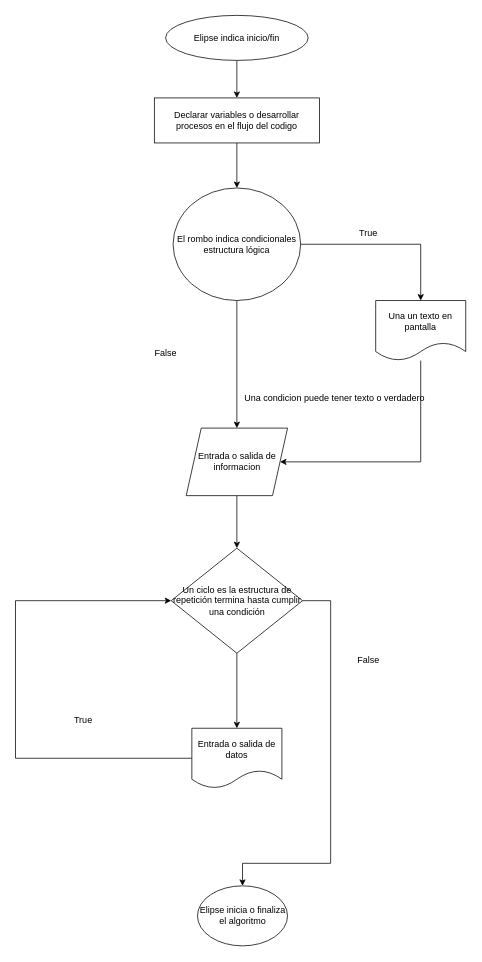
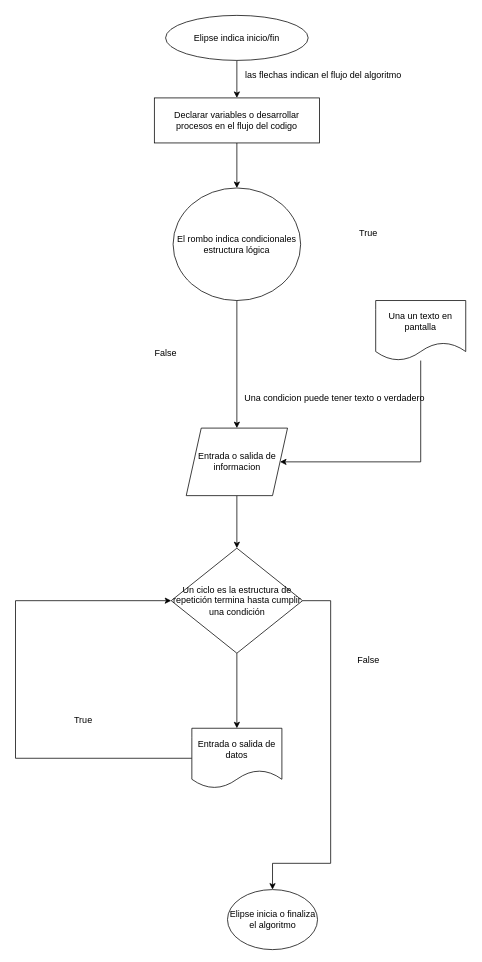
node "las flechas indican el flujo del algoritmo": added
edge "El rombo indica condicionales estructura lógica" -> "Una un texto en pantalla": removed
node "Elipse inicia o finaliza el algoritmo": moved (242, 915) -> (272, 919)
